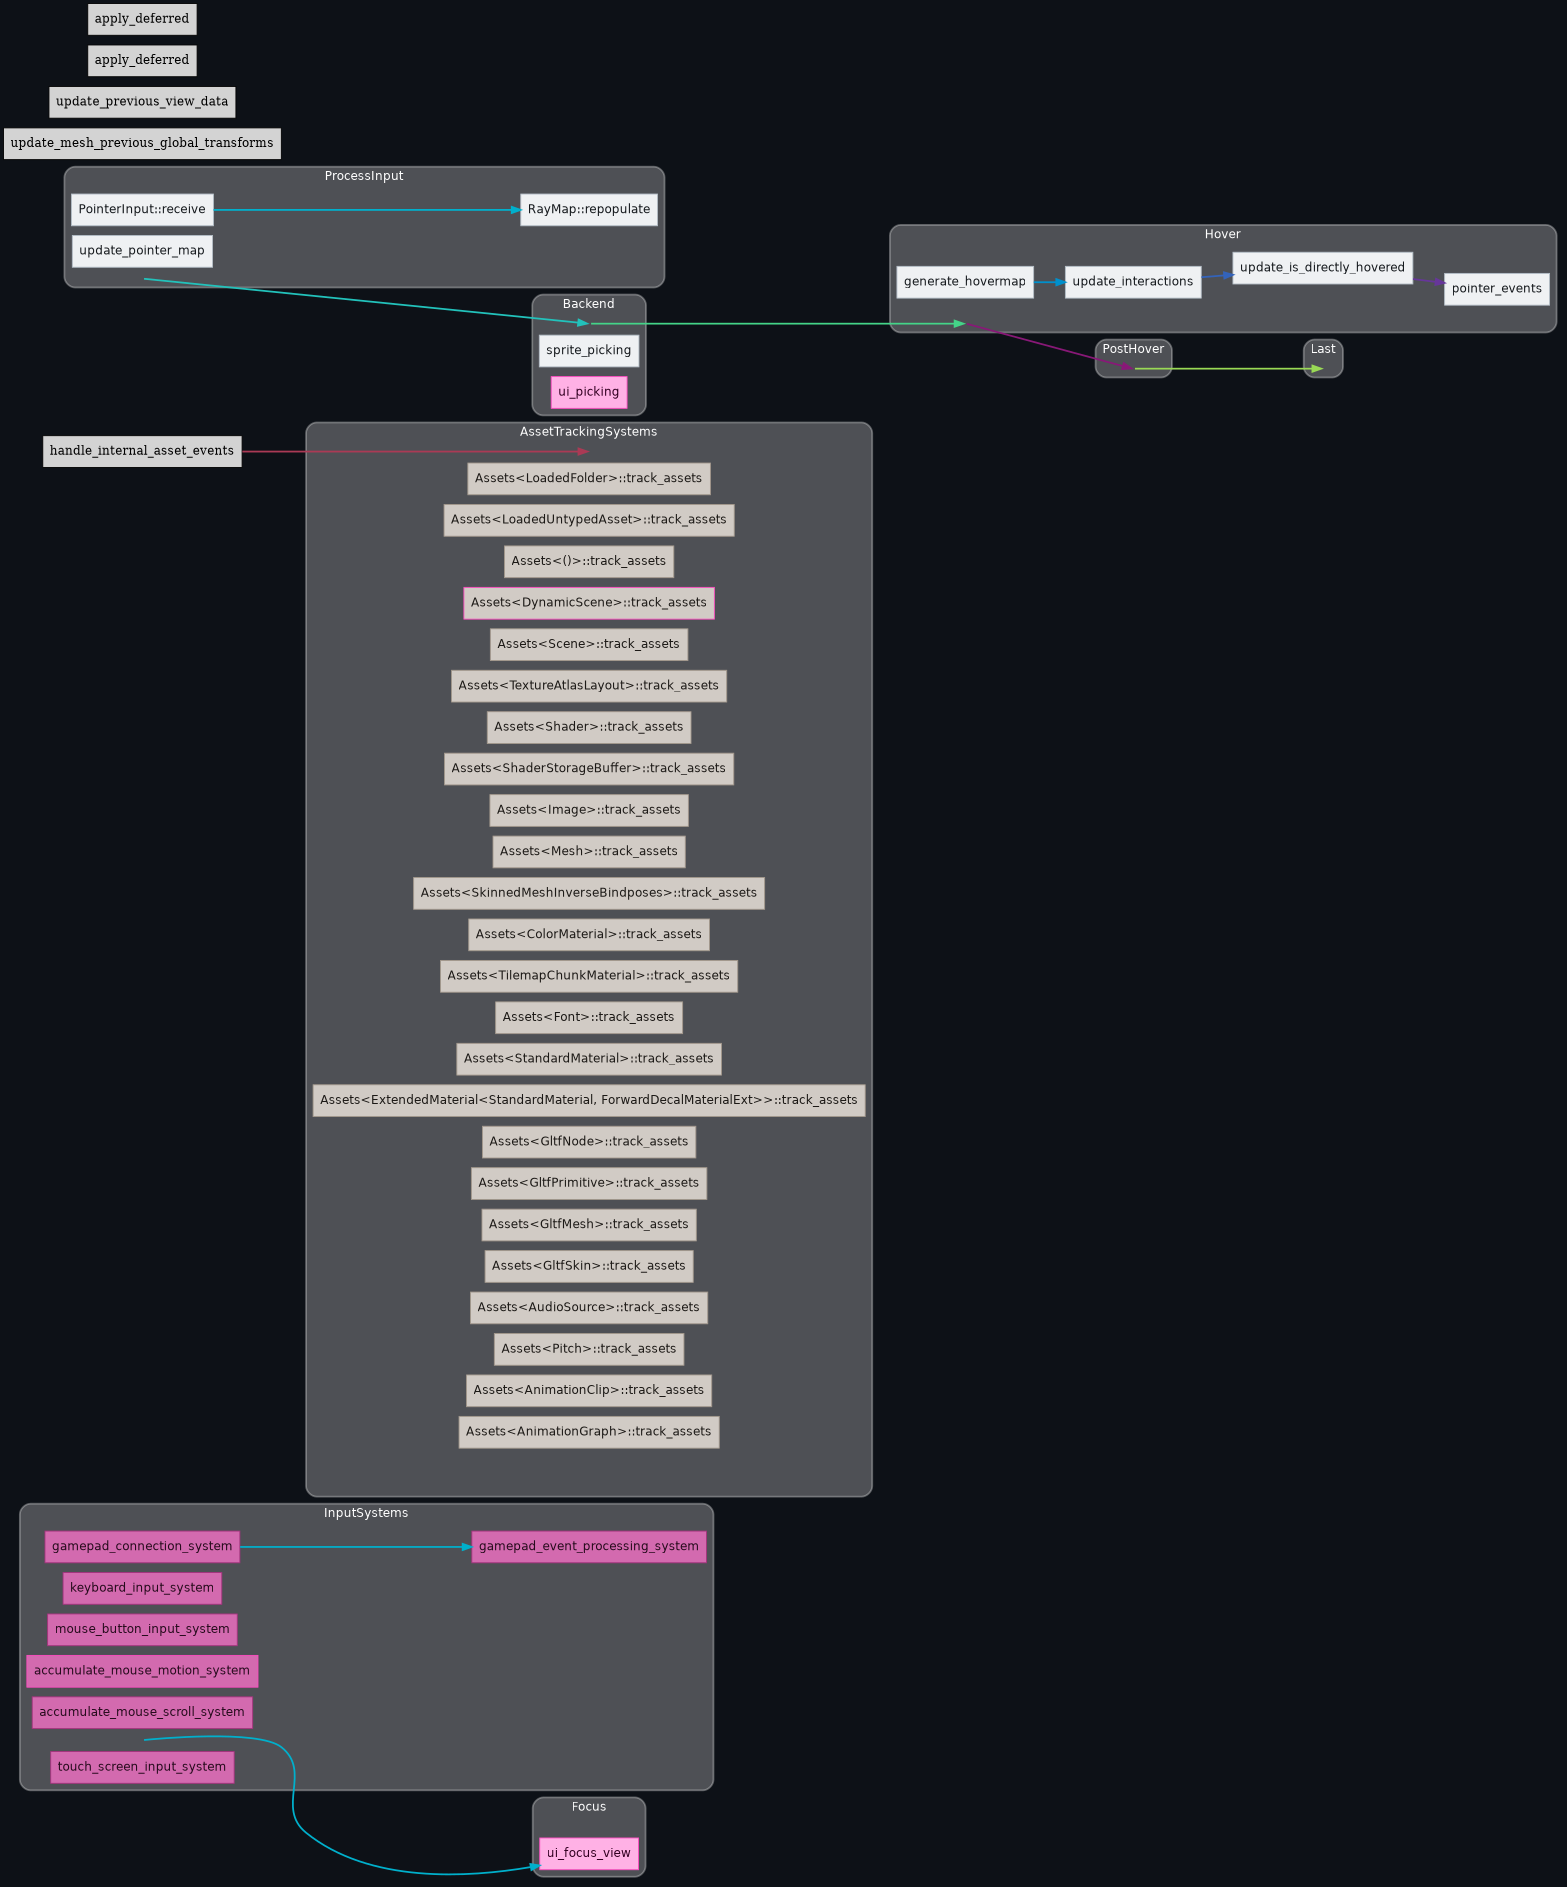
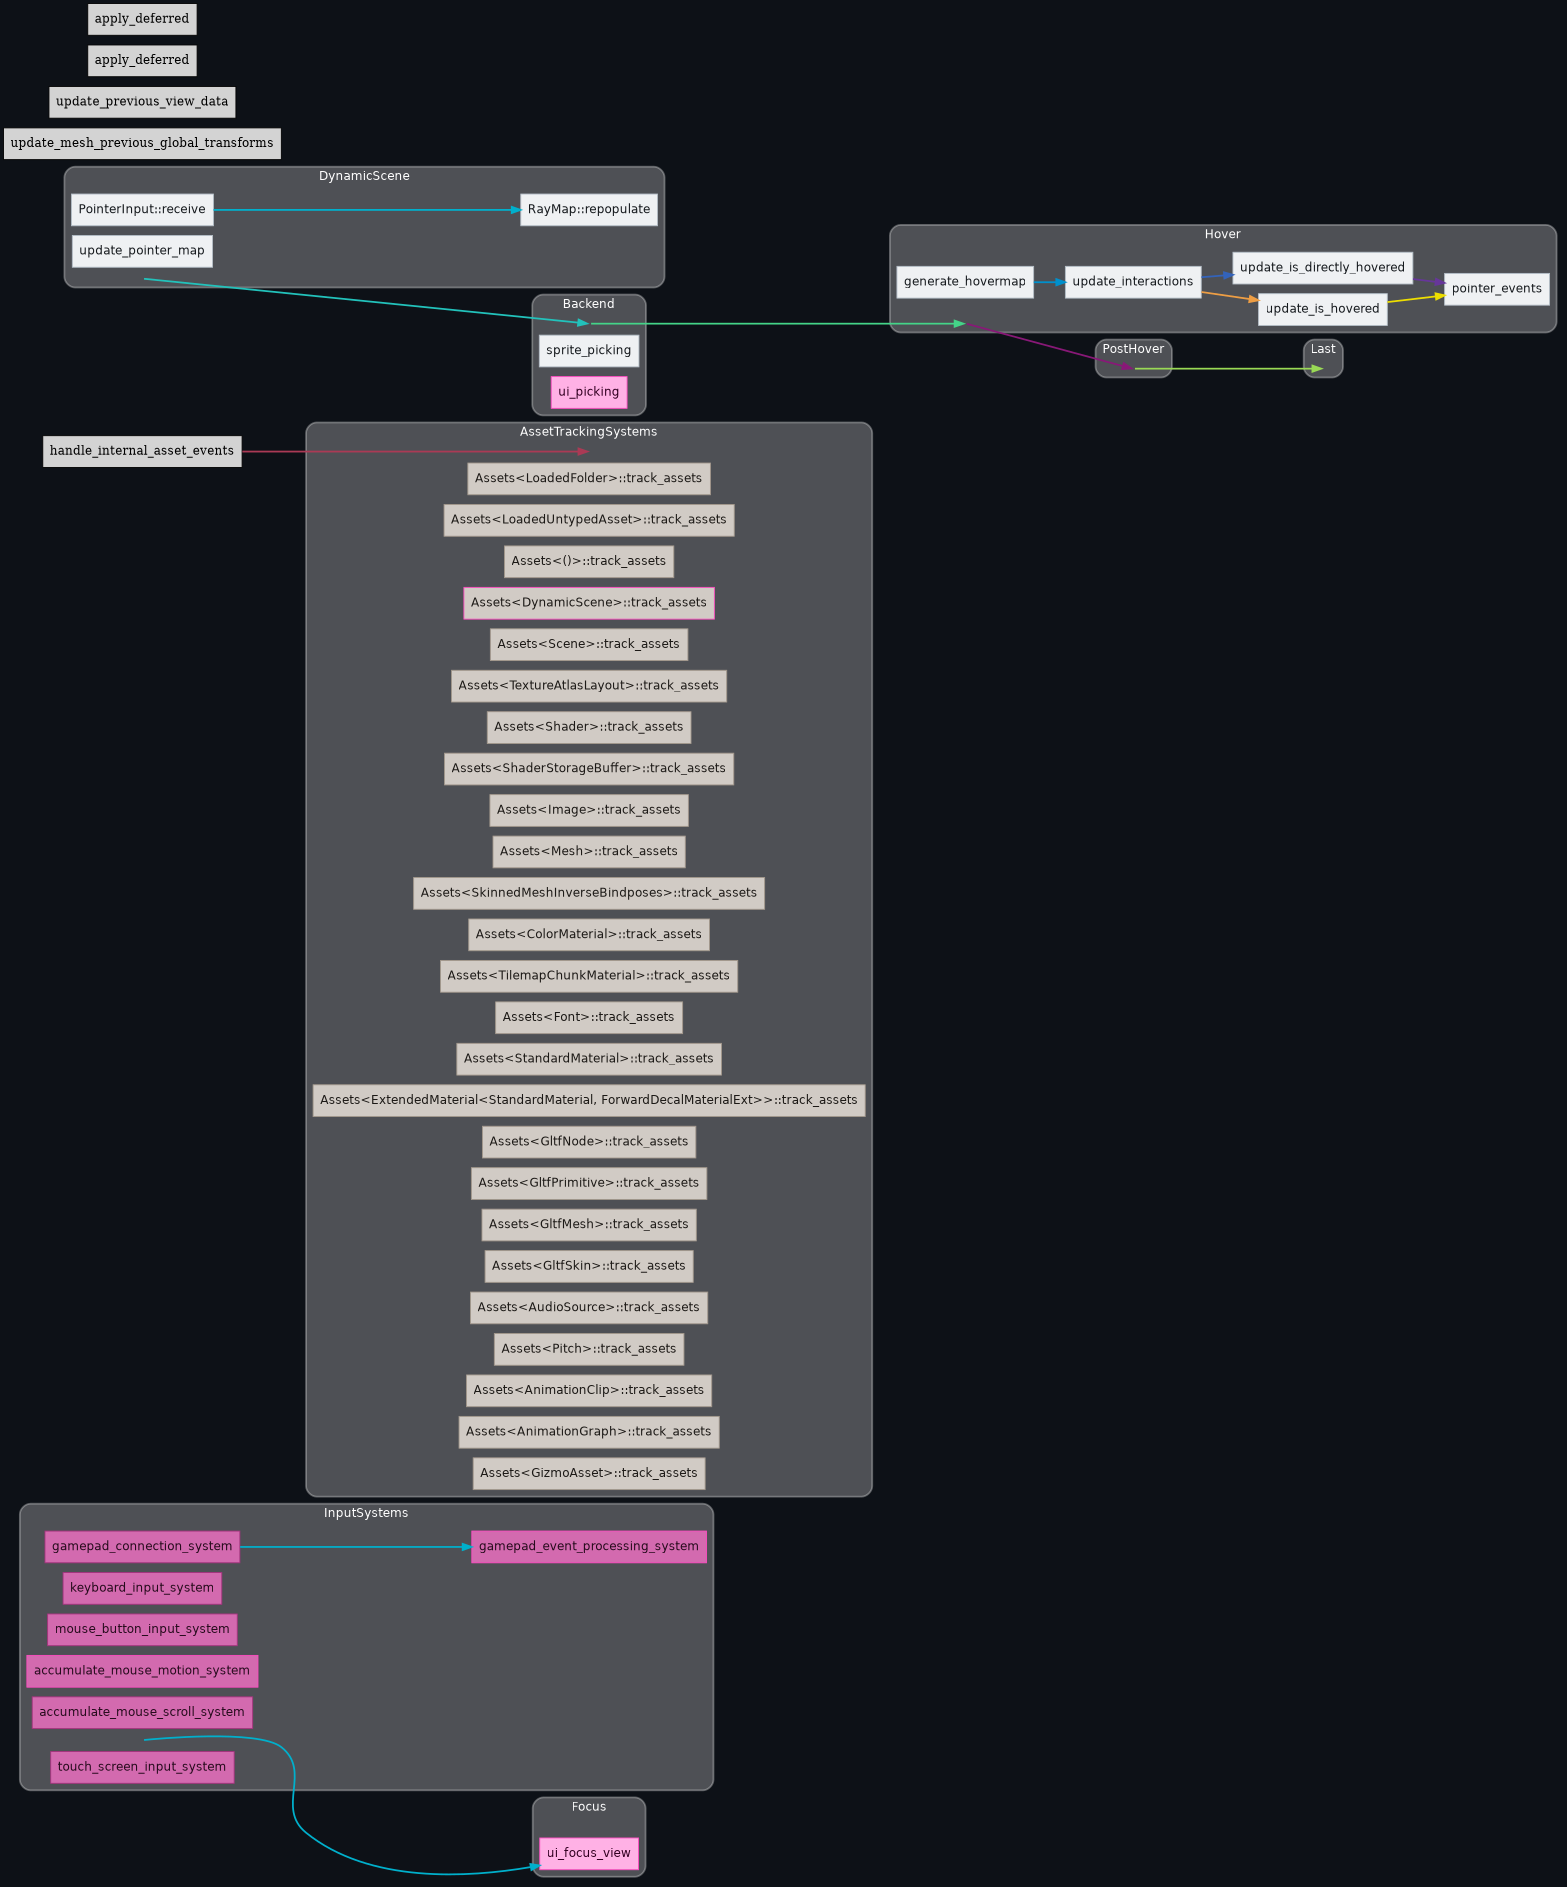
cluster "ProcessInput": label "ProcessInput" -> "DynamicScene"
node "update_is_hovered": added
node "Assets<GizmoAsset>::track_assets": added
node "gamepad_event_processing_system": color #a5317d -> #ff4bc2
